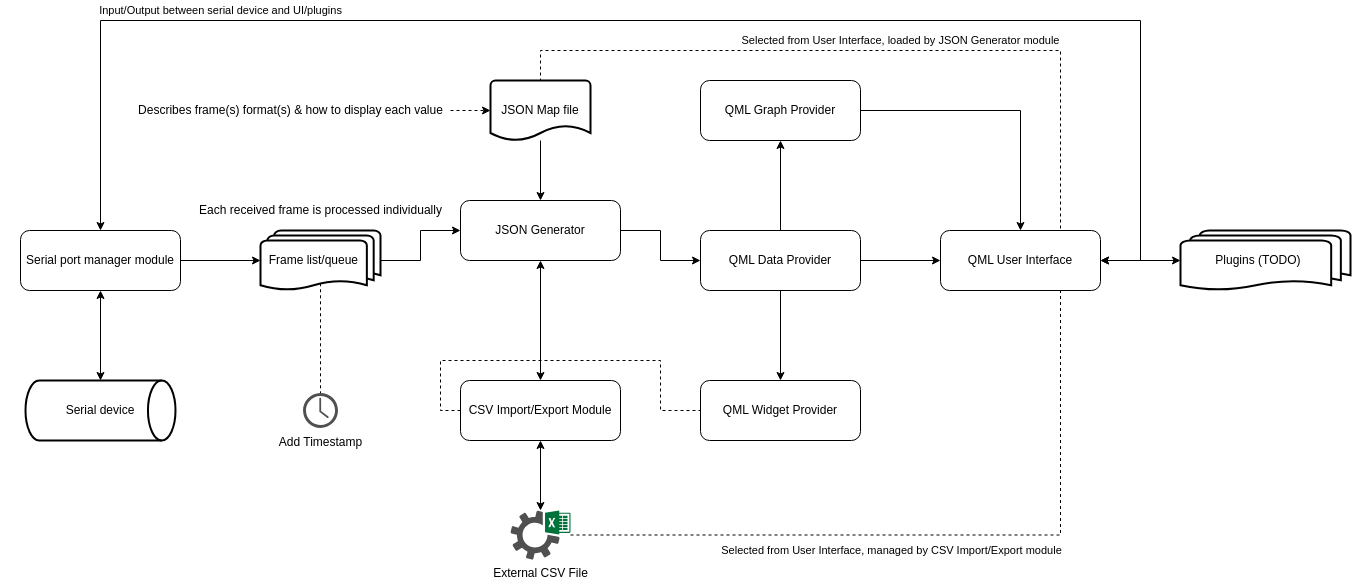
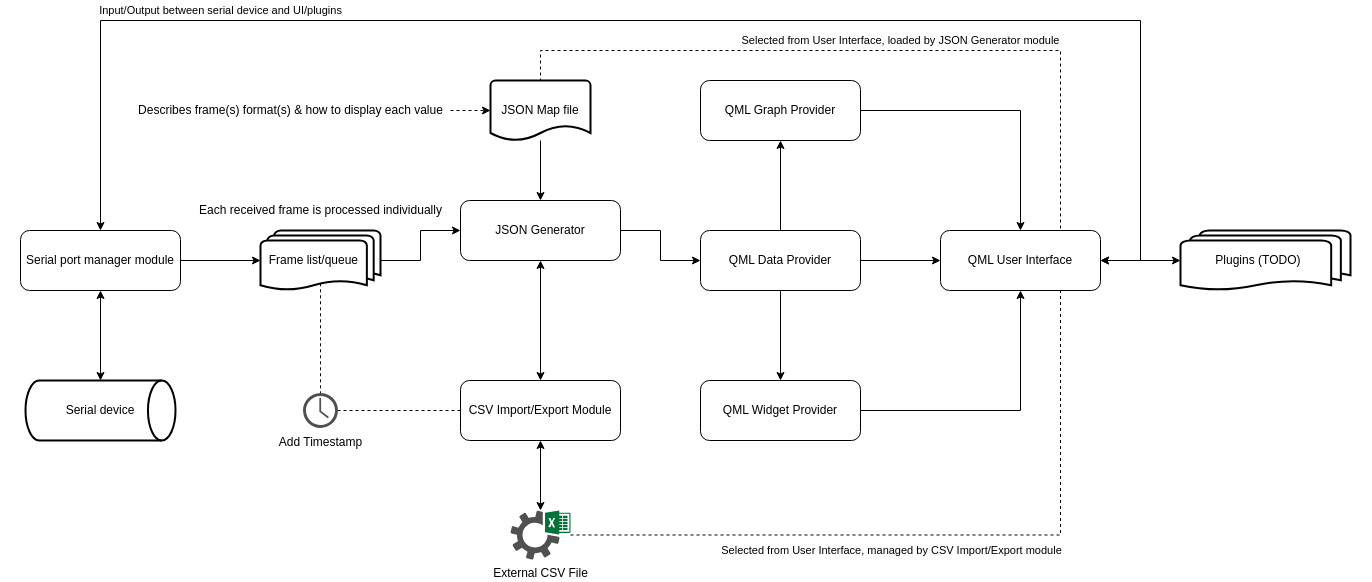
edge "CSV Import/Export Module" -- "QML Widget Provider": now "CSV Import/Export Module" -- "Add Timestamp"
edge "QML Widget Provider" -> "QML User Interface": added
